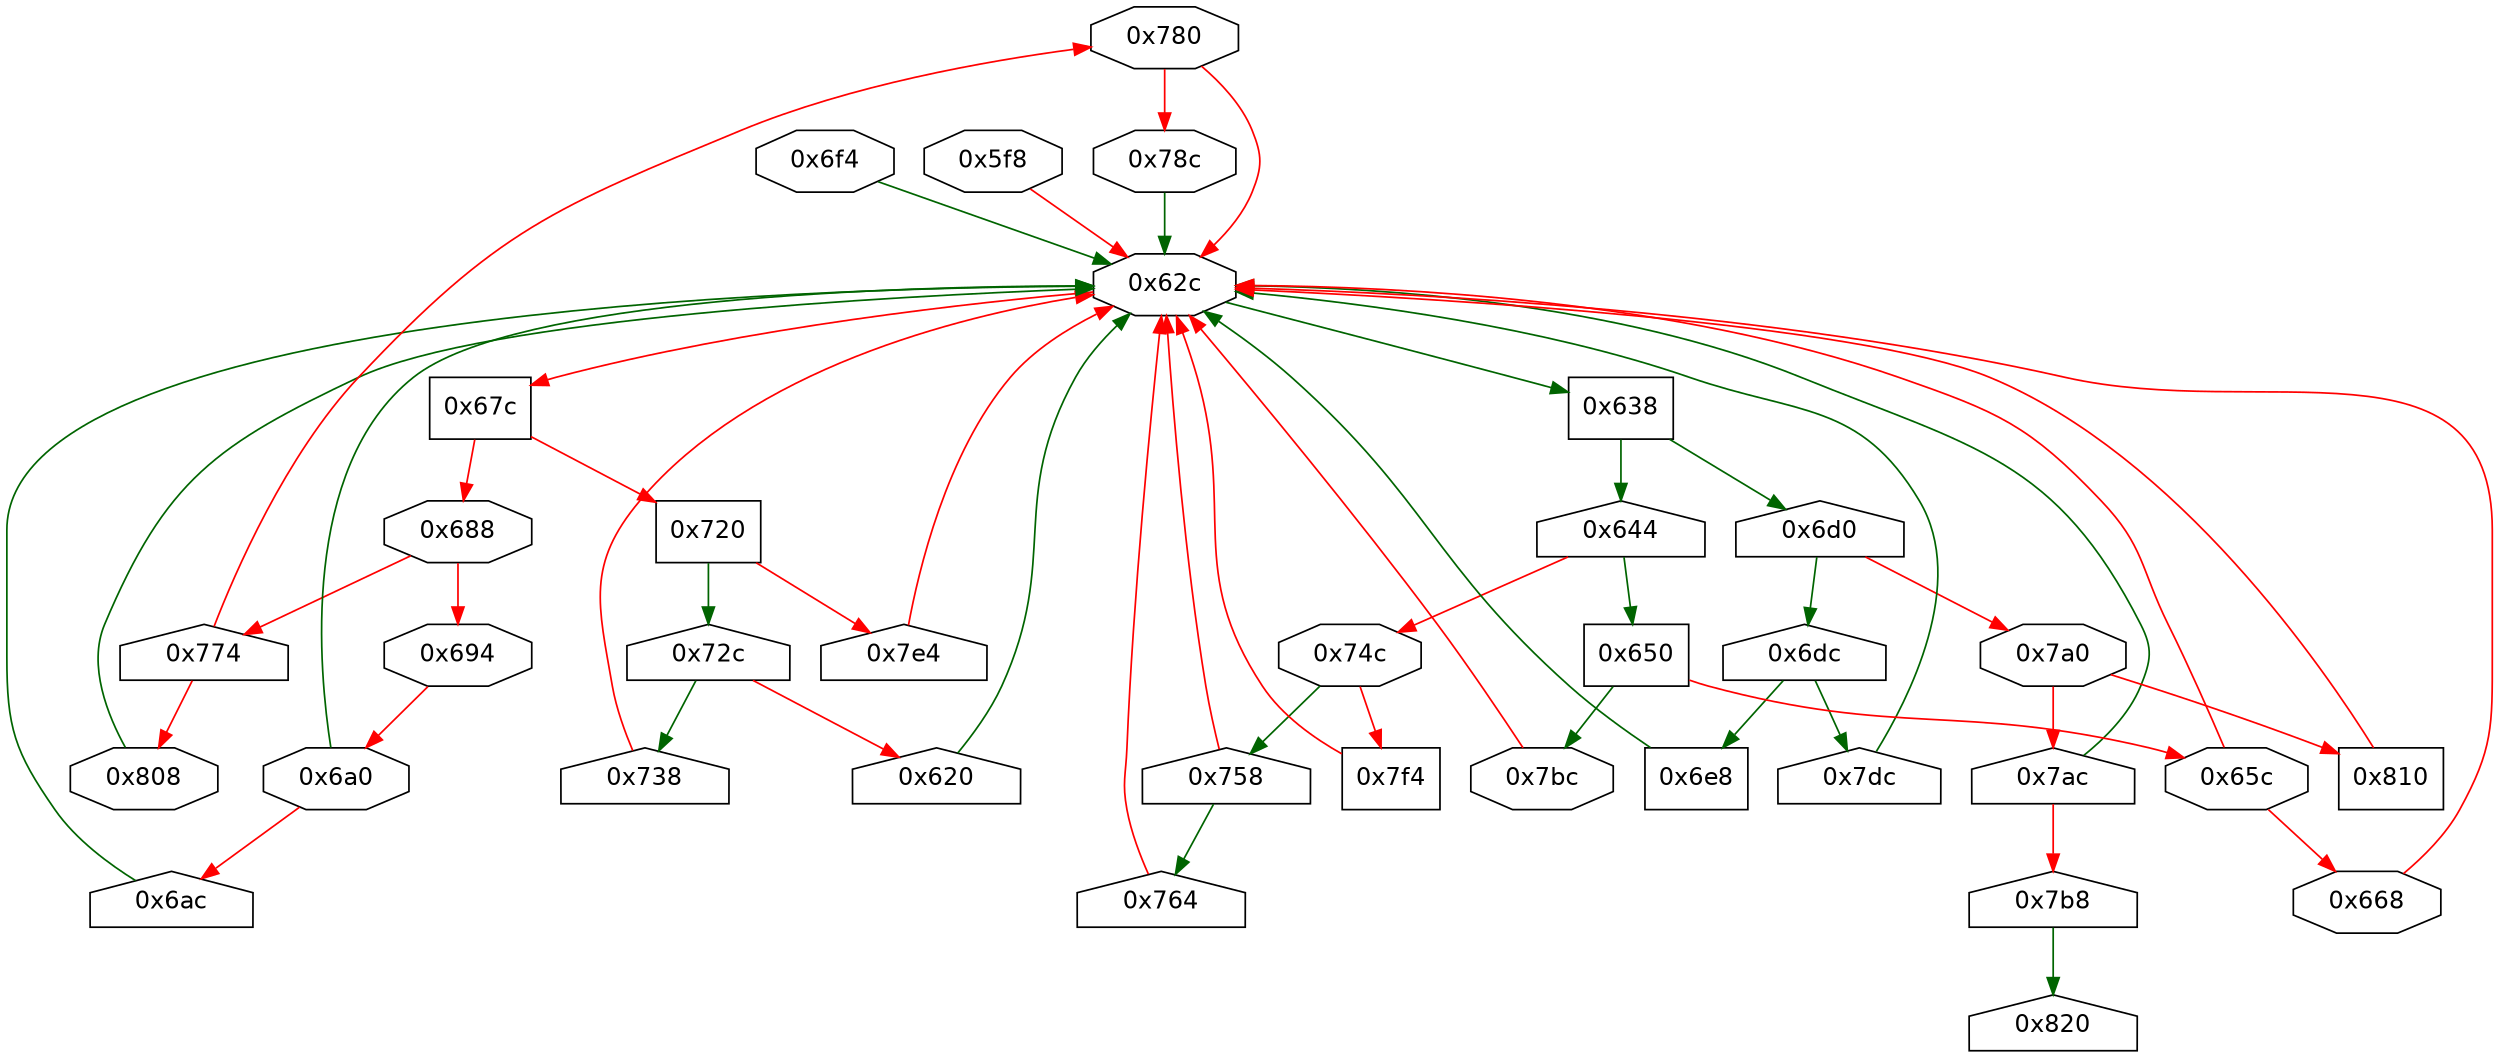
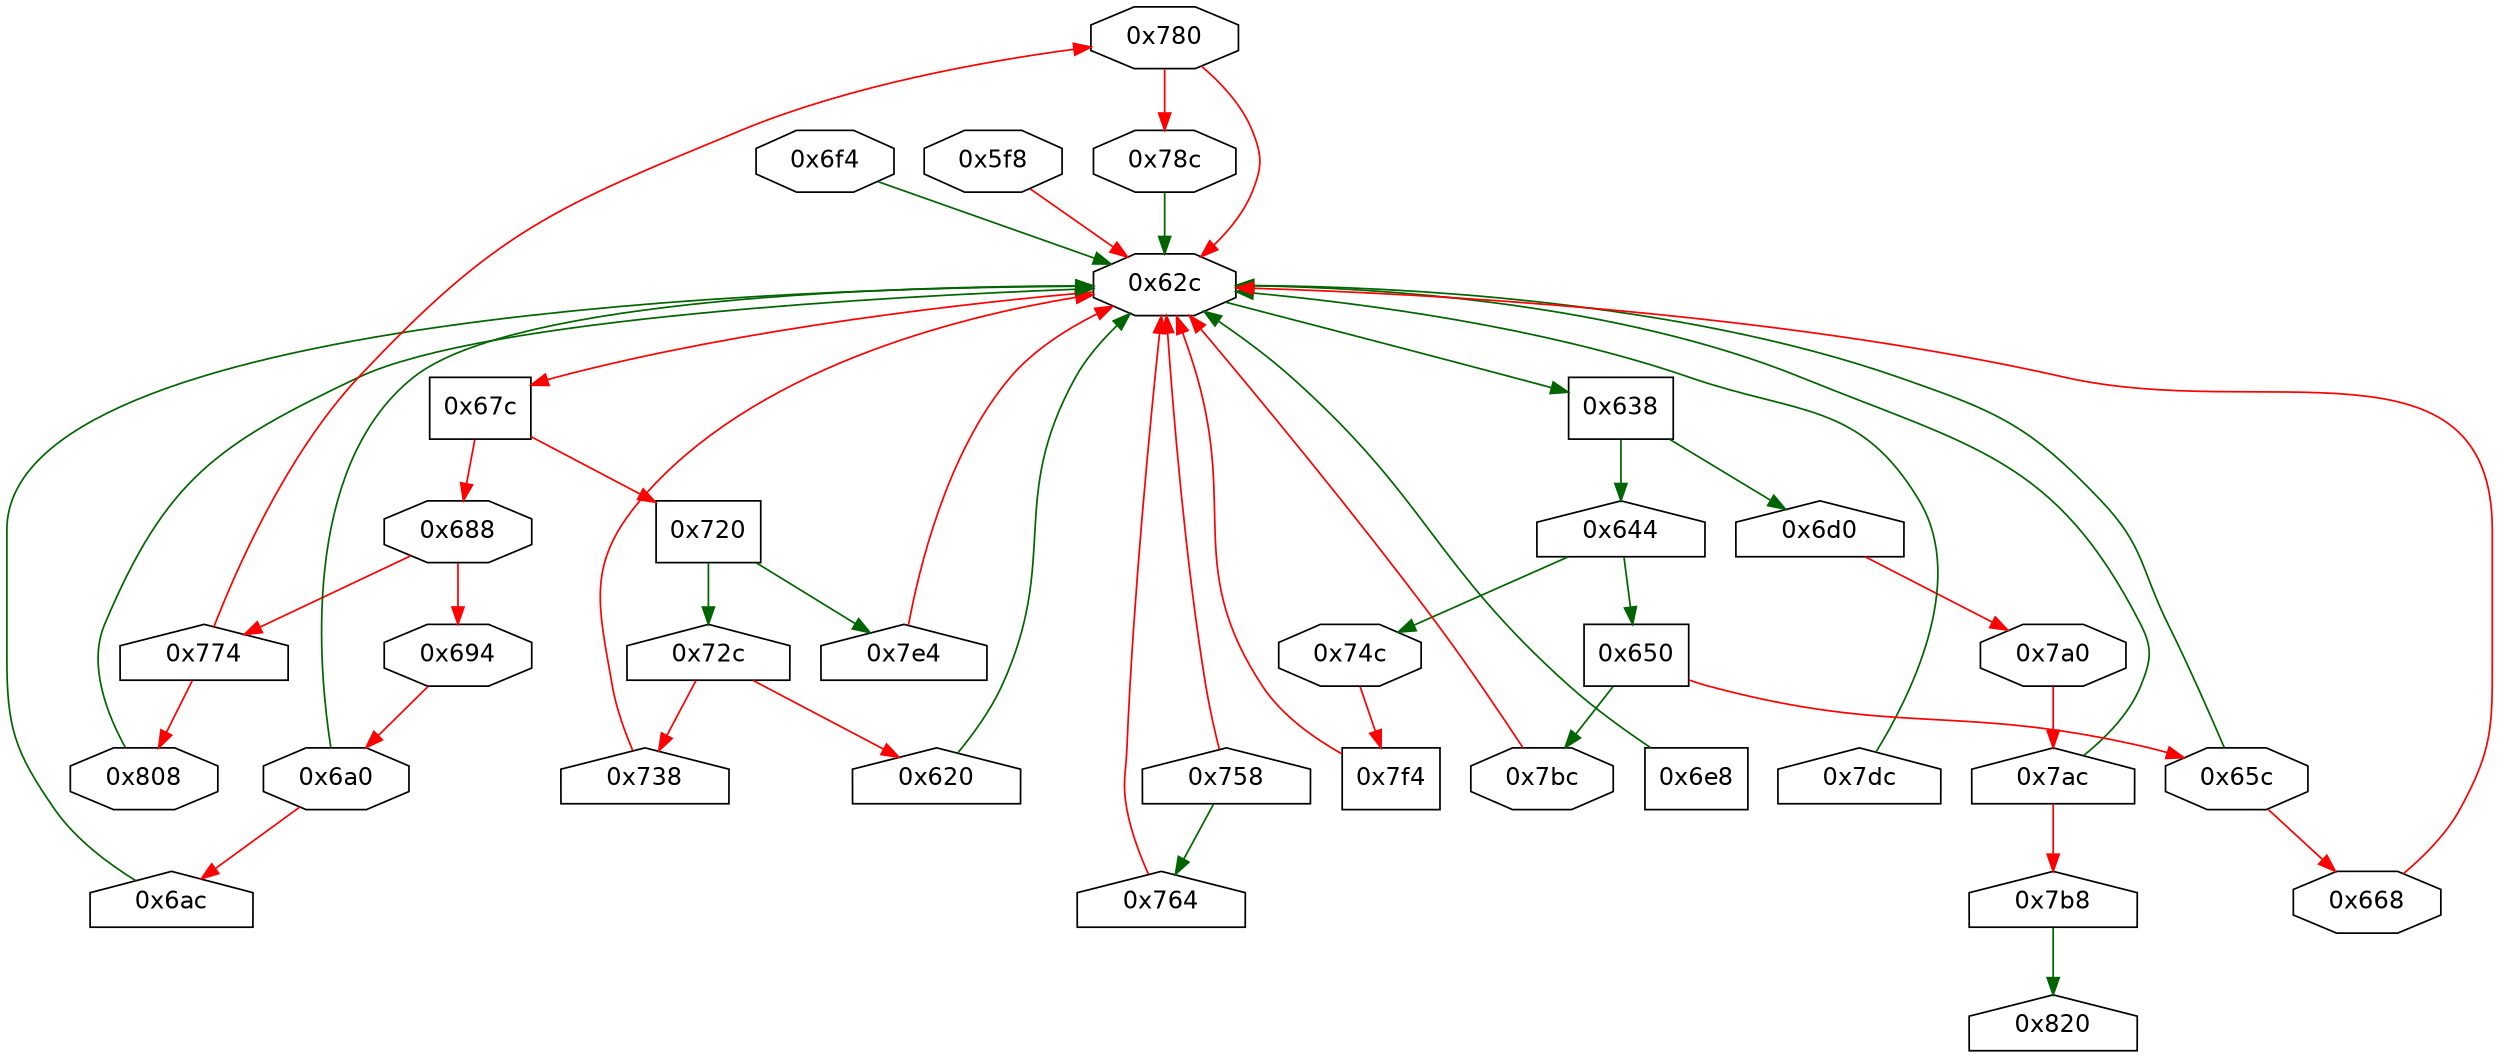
edge "0x65c" -> "0x62c": color red -> darkgreen
edge "0x644" -> "0x74c": color red -> darkgreen
edge "0x720" -> "0x7e4": color red -> darkgreen
node "0x6dc": removed
edge "0x72c" -> "0x738": color darkgreen -> red
edge "0x74c" -> "0x758": removed
node "0x810": removed
